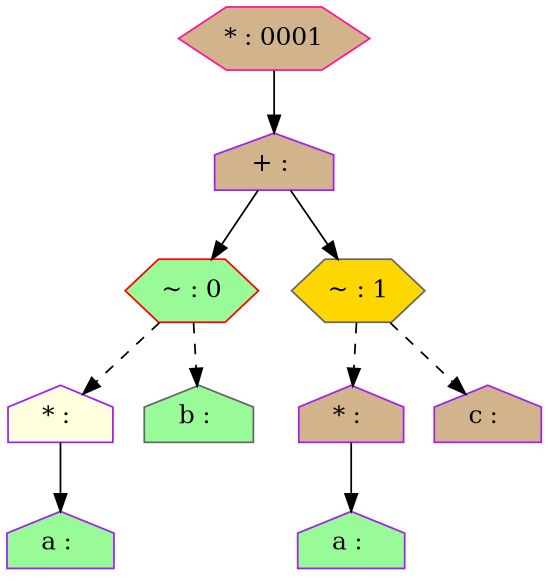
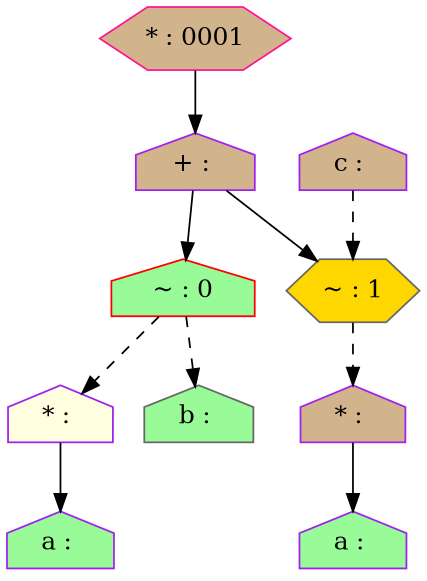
node "~ : 0": shape hexagon -> house
edge "~ : 1" -> "c :": reversed
